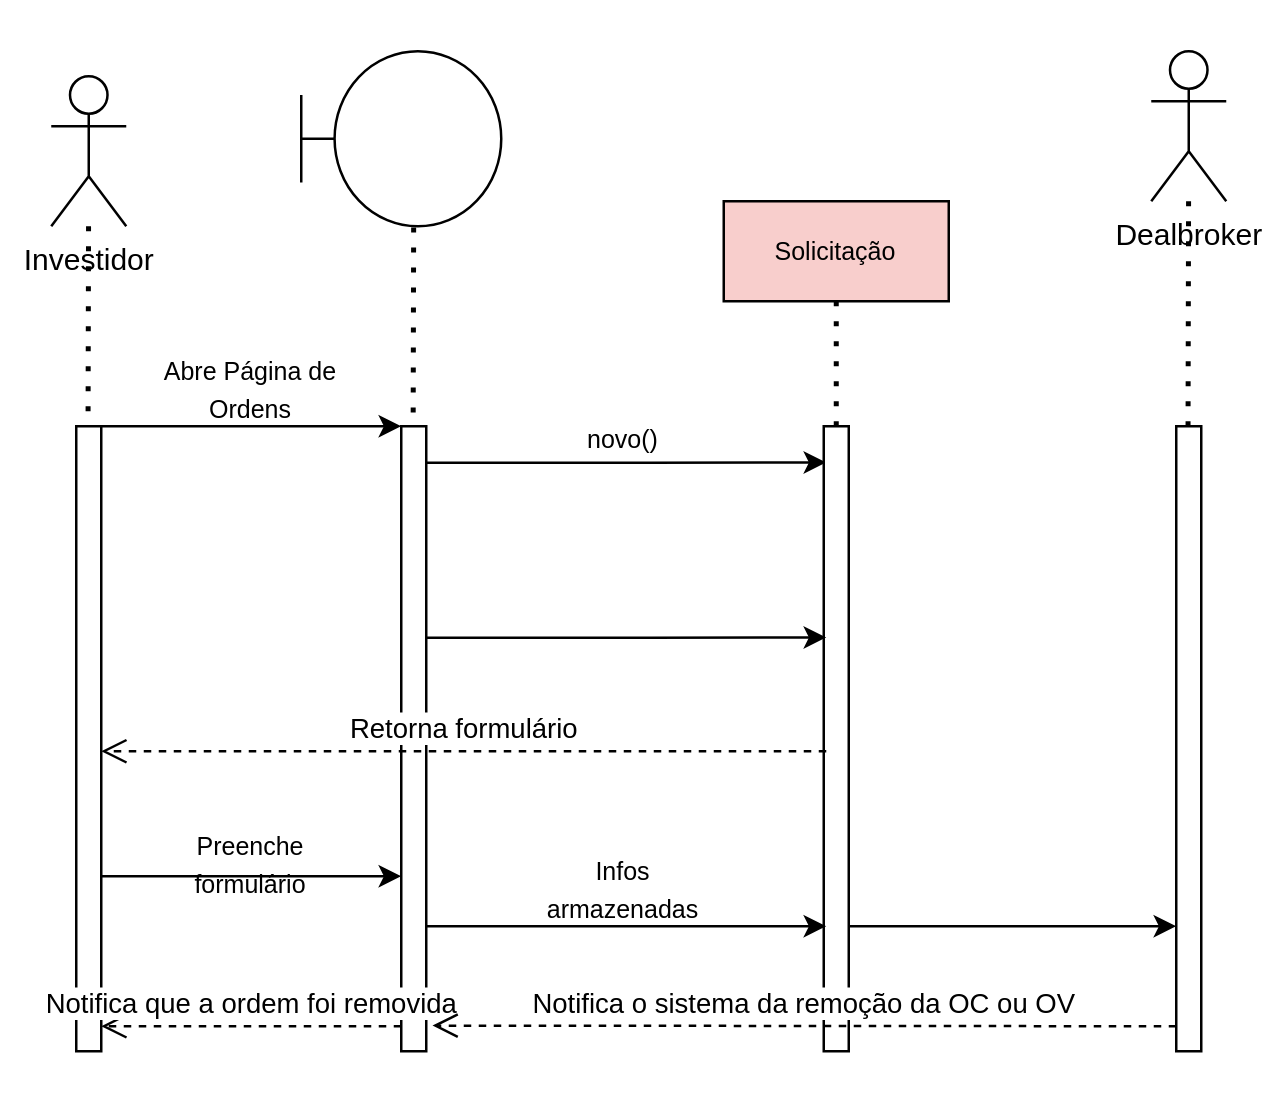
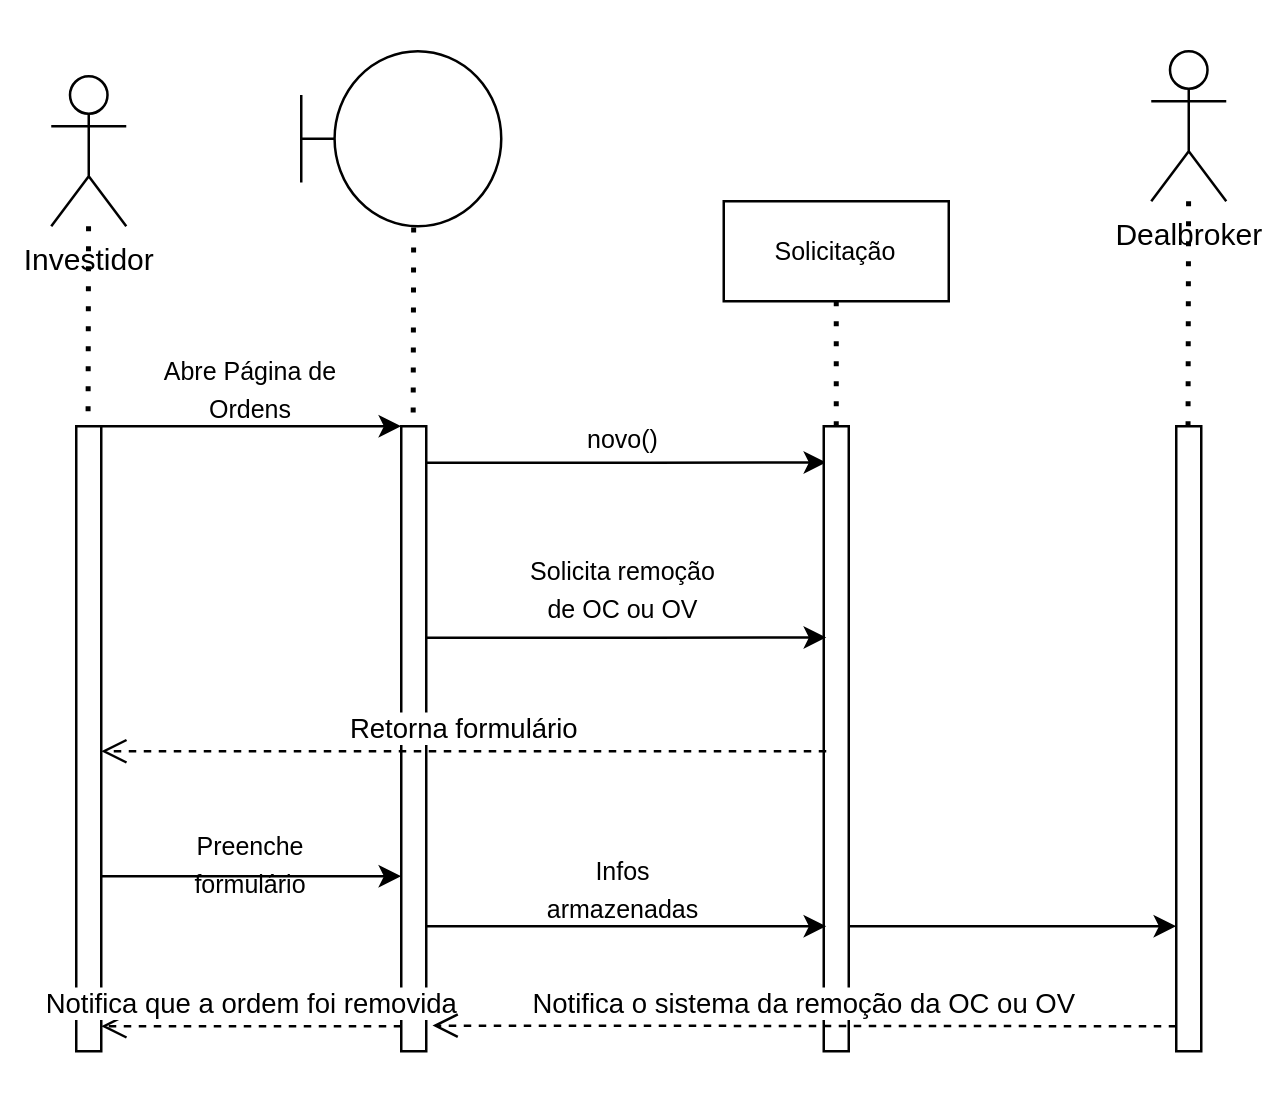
node "Solicitação": fillcolor #f8cecc -> #ffffff
node "Solicita remoção de OC ou OV": added
